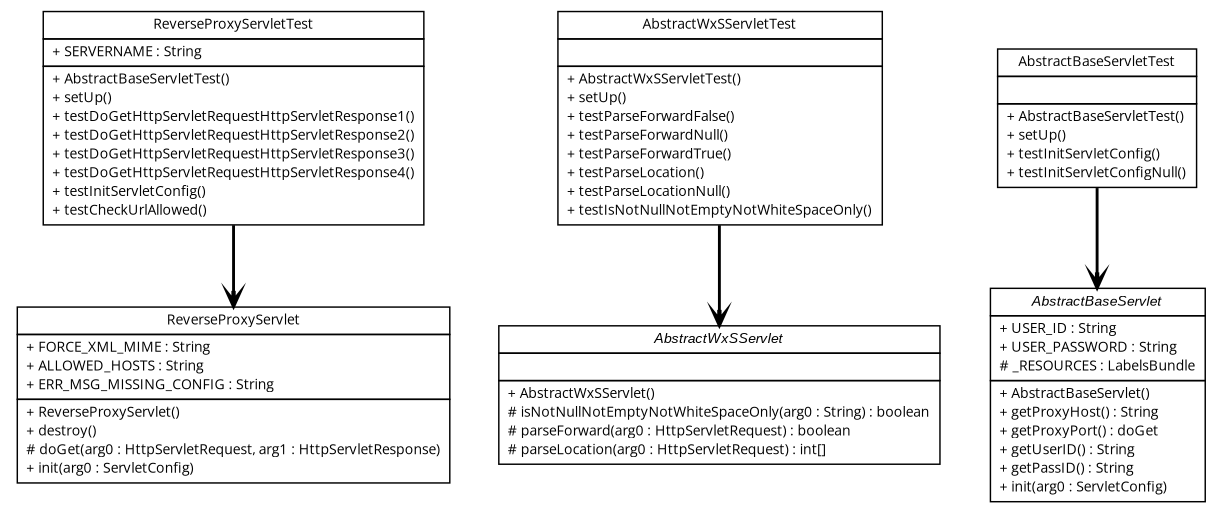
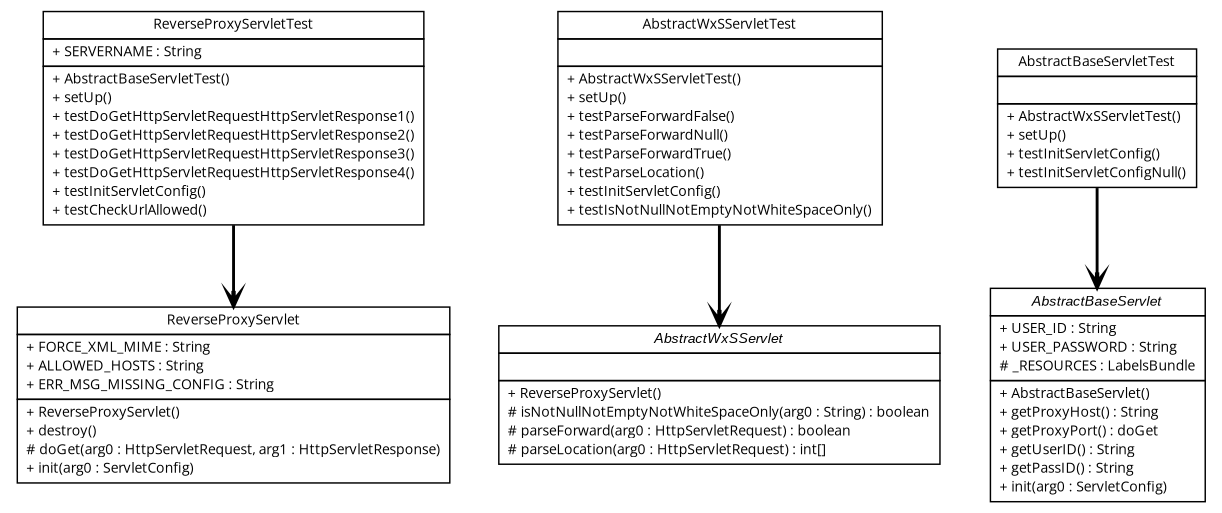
node "AbstractBaseServletTest": text "+ AbstractBaseServletTest()" -> "+ AbstractWxSServletTest()"
node "AbstractWxSServletTest": text "+ testParseLocationNull()" -> "+ testInitServletConfig()"
node "AbstractWxSServlet": text "+ AbstractWxSServlet()" -> "+ ReverseProxyServlet()"
